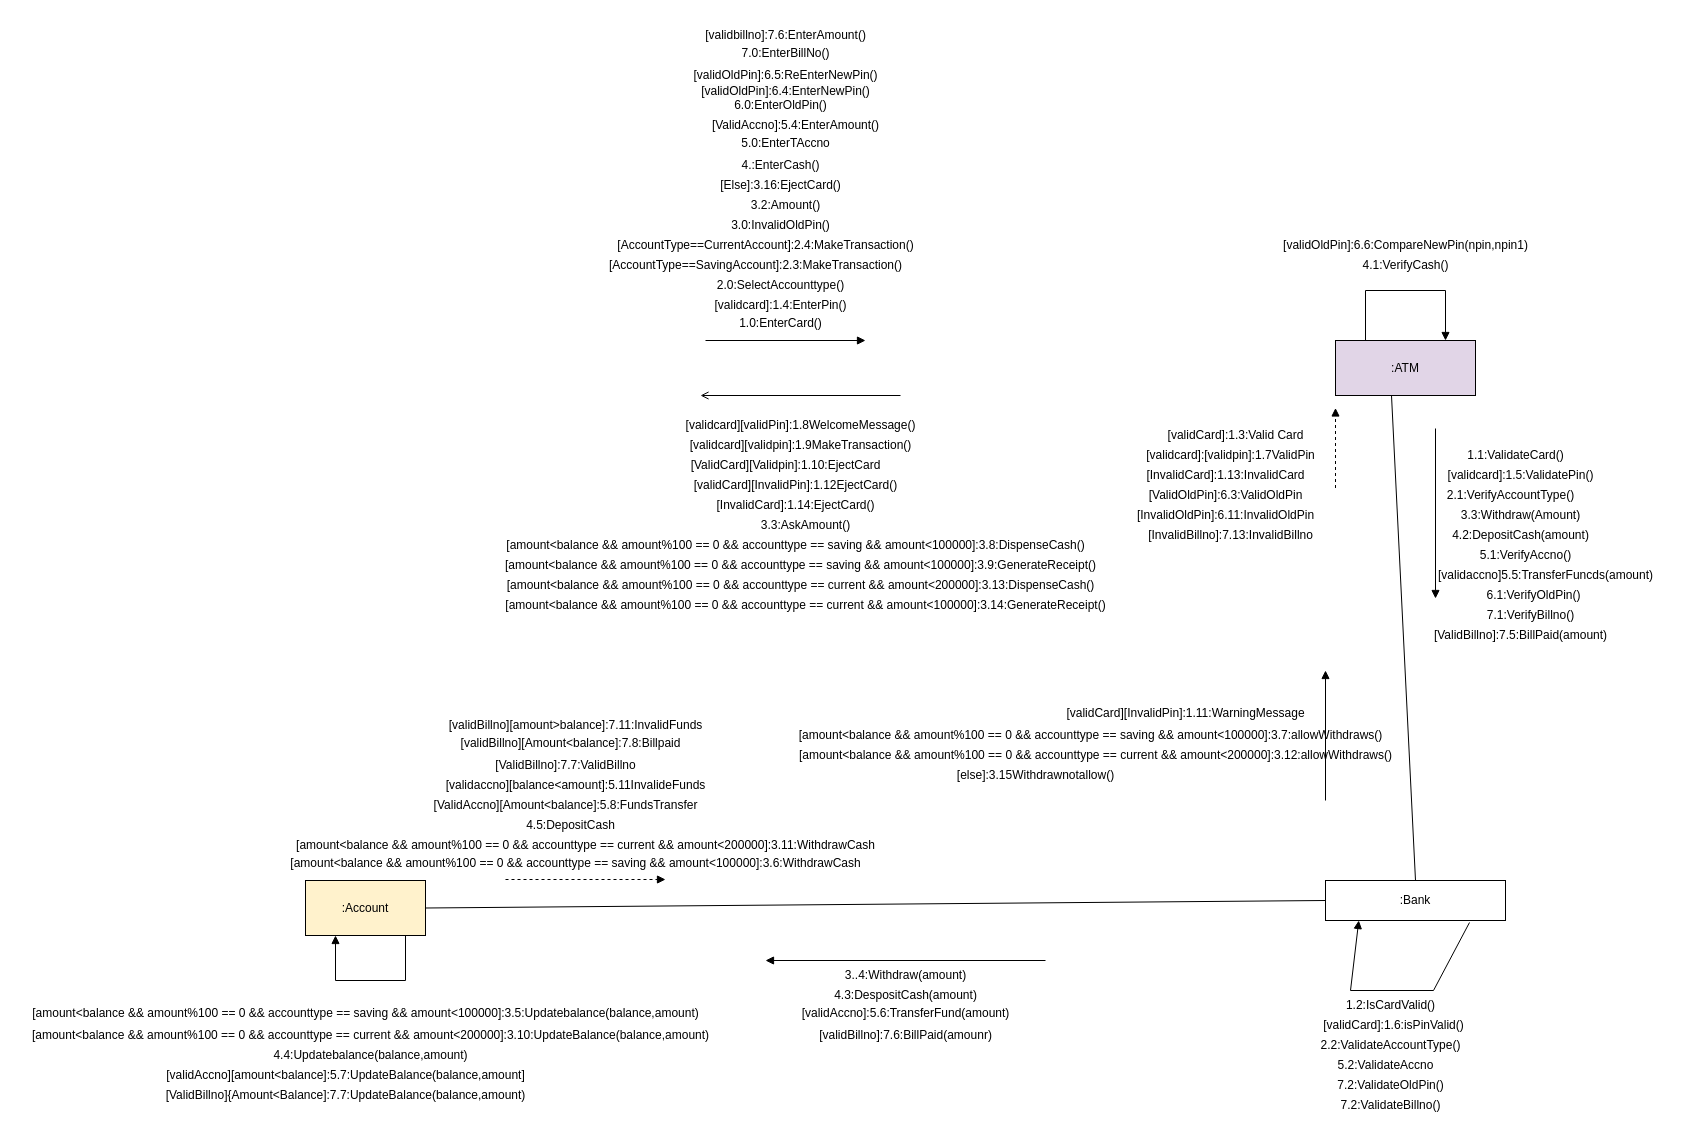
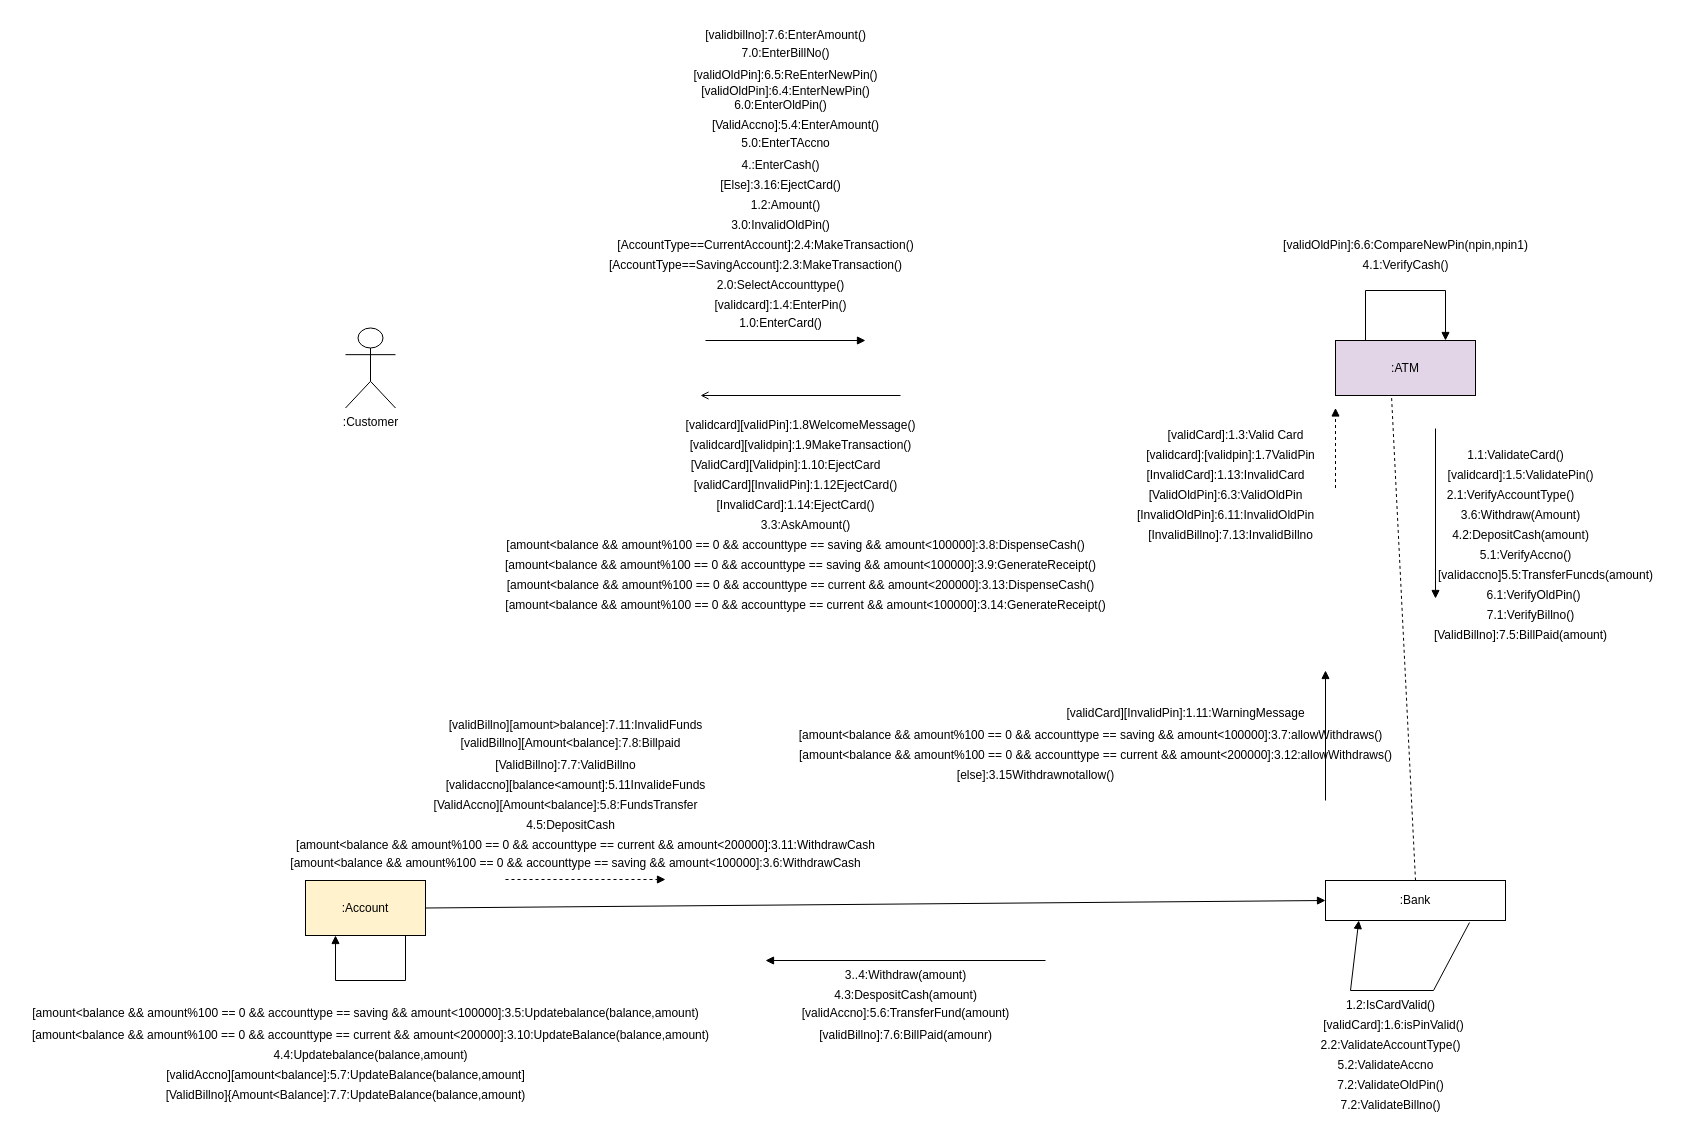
node "3.2:Amount()": label "3.2:Amount()" -> "1.2:Amount()"
node ":Customer": added
node "3.3:Withdraw(Amount)": label "3.3:Withdraw(Amount)" -> "3.6:Withdraw(Amount)"
edge ":ATM" -- ":Bank": style solid -> dashed
edge ":Bank" -- ":Account": arrowhead none -> block
